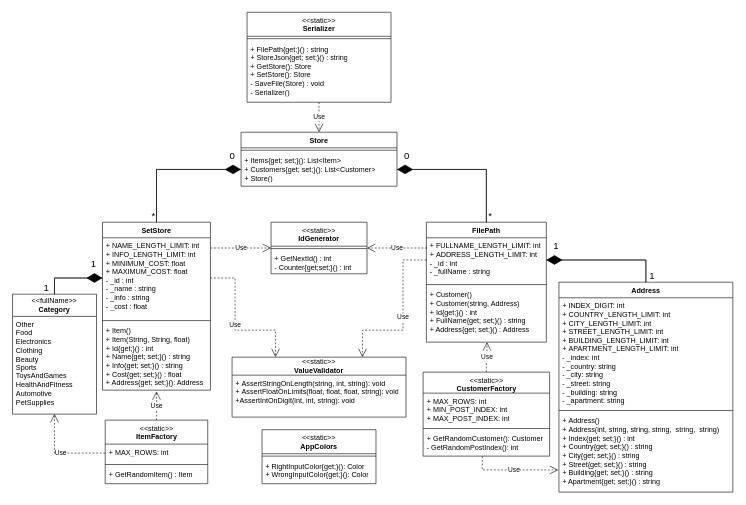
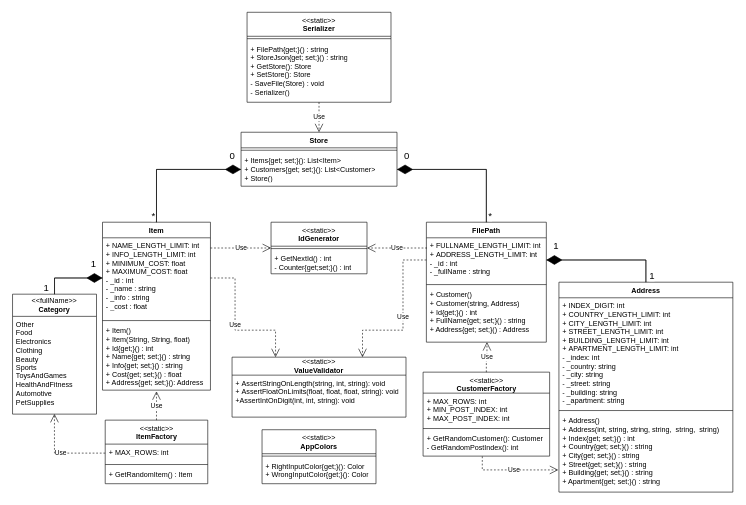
node "SetStore": label "SetStore" -> "Item"
